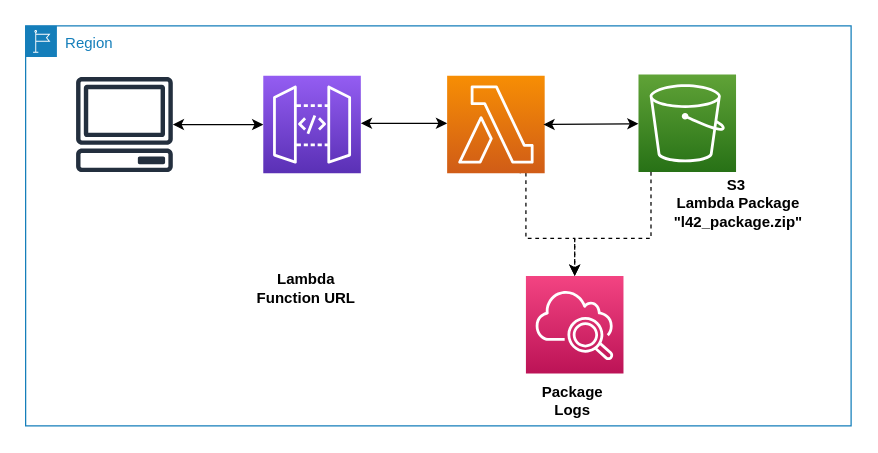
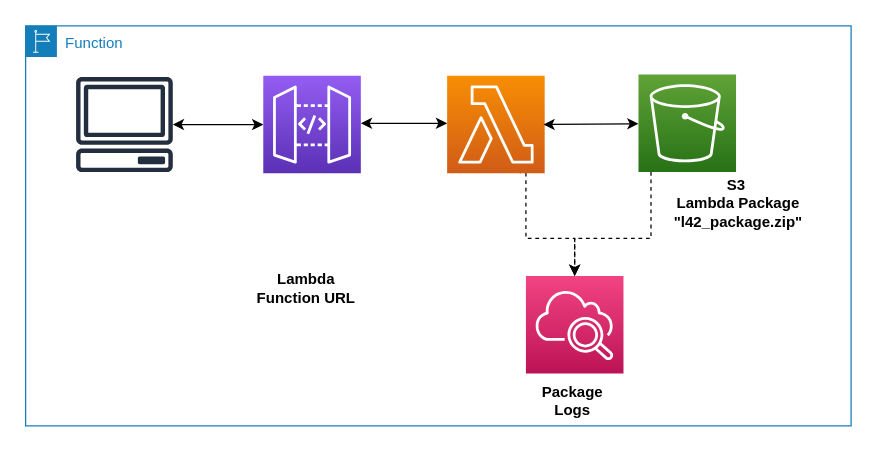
node "Region": label "Region" -> "Function"
